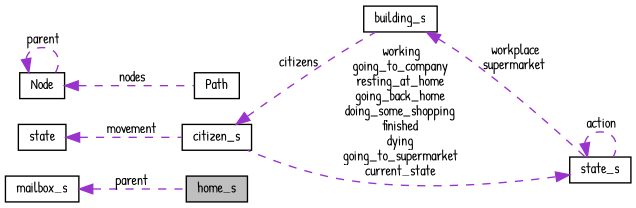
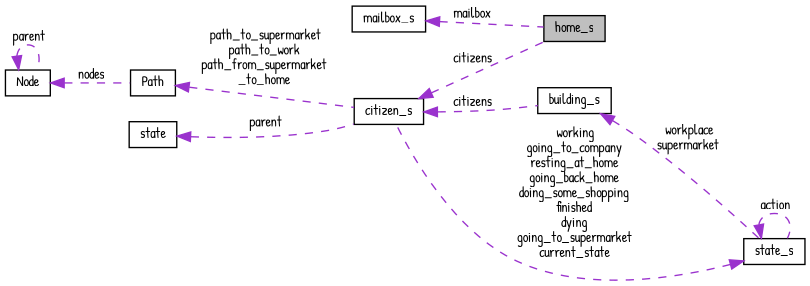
edge "home_s" -> "citizen_s": added, label "citizens"
edge "citizen_s" -> "Path": added, label "path_to_supermarket path_to_work path_from_supermarket _to_home"
edge "citizen_s" -> "state": label " movement" -> " parent"
edge "home_s" -> "mailbox_s": label " parent" -> " mailbox"
